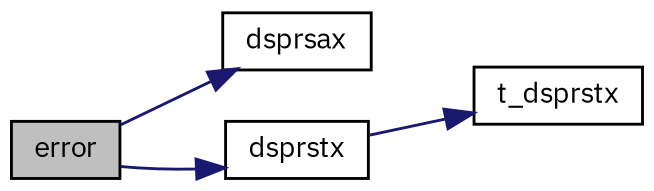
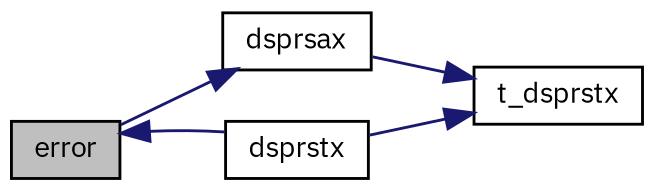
edge "dsprsax" -> "t_dsprstx": added
edge "error" -> "dsprstx": reversed
